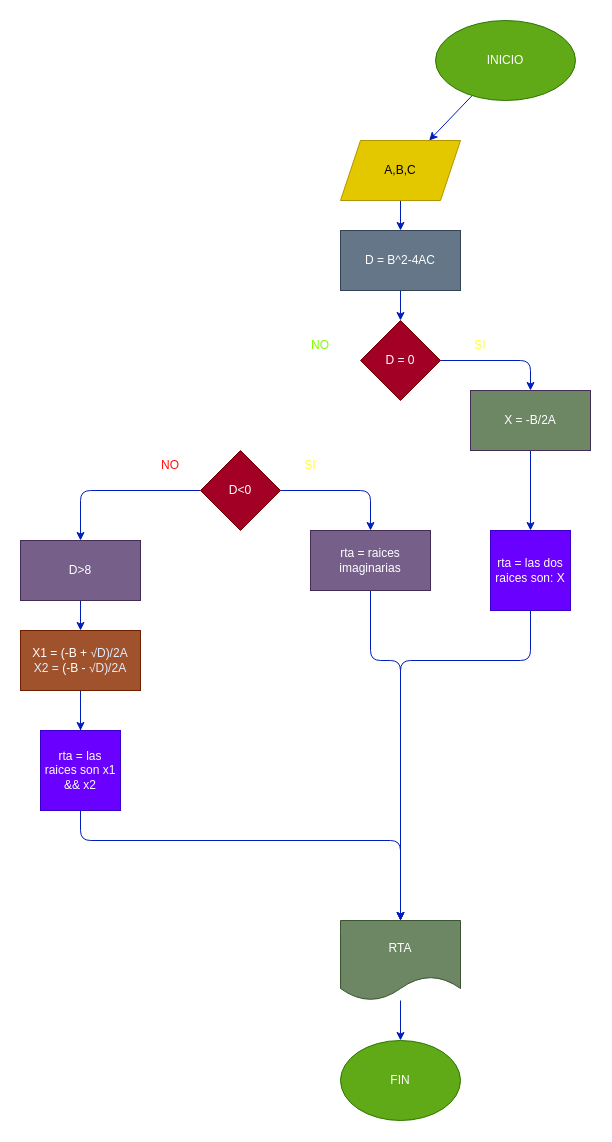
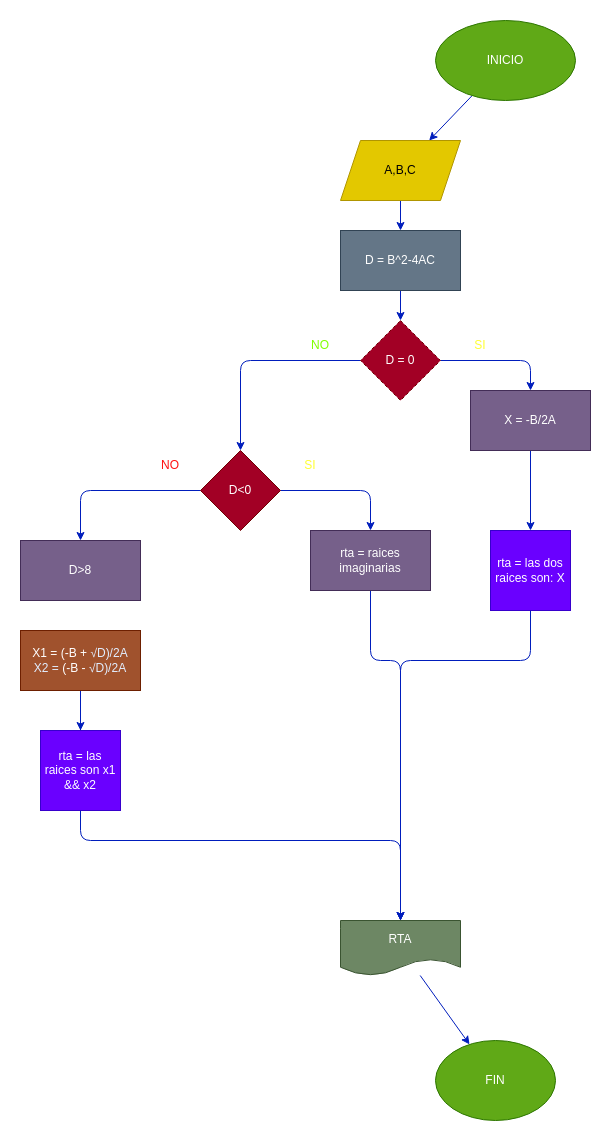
edge "D = 0" -> "D<0": added
node "D = 0": style solid -> dashed
node "X = -B/2A": fillcolor #6d8764 -> #76608a
edge "D>8" -> "X1 = (-B + √D)/2A X2 = (-B - √D)/2A": removed
node "RTA": size 120x80 -> 120x55
node "FIN": moved (401, 1081) -> (496, 1081)
